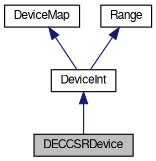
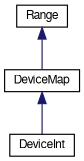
edge "DeviceInt" -> "Range": now "DeviceMap" -> "Range"
node "DECCSRDevice": removed
